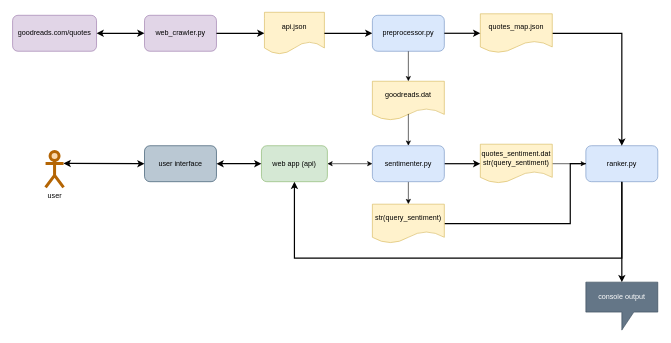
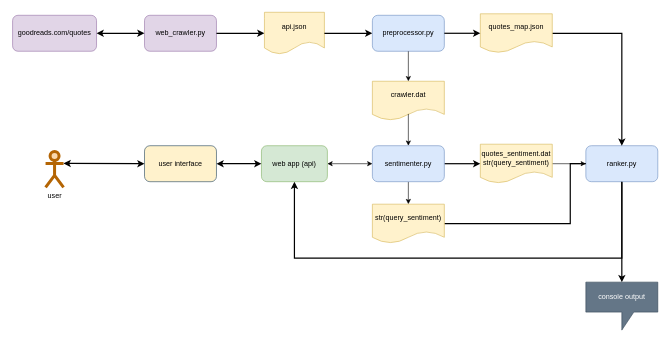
node "goodreads.dat": label "goodreads.dat" -> "crawler.dat"
node "user interface": fillcolor #bac8d3 -> #fff2cc
